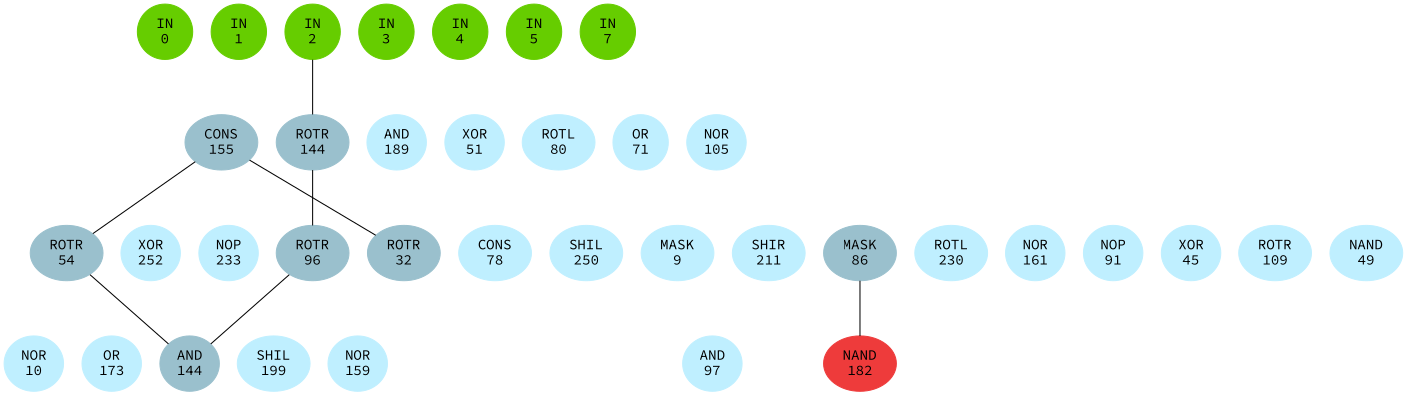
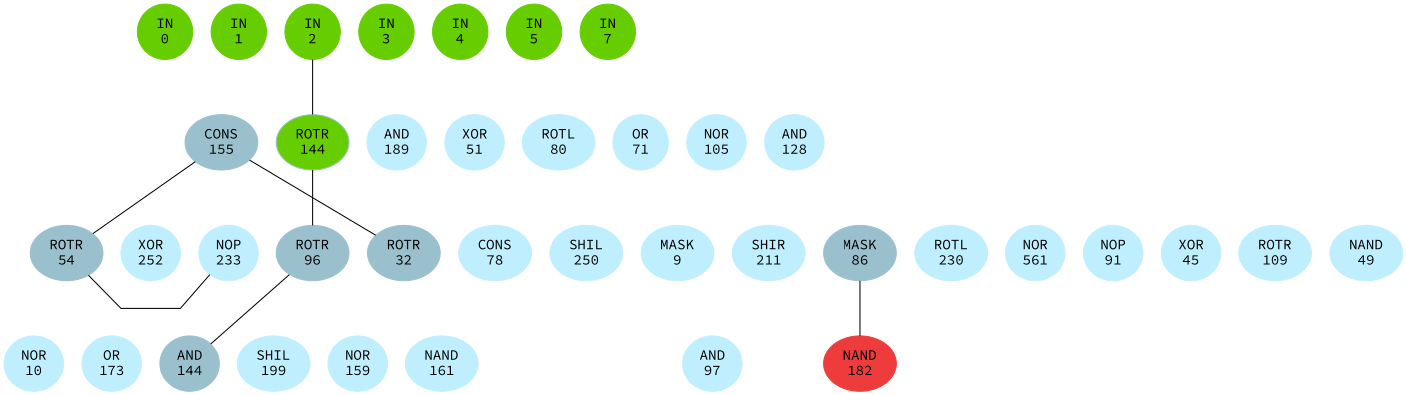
node "ROTR 144": fillcolor lightblue3 -> chartreuse3
node "AND 128": added
node "NOR 161": label "NOR 161" -> "NOR 561"
edge "ROTR 54" -- "AND 144": now "ROTR 54" -- "NOP 233"
node "NAND 161": added
